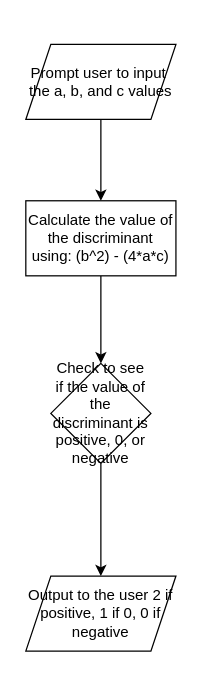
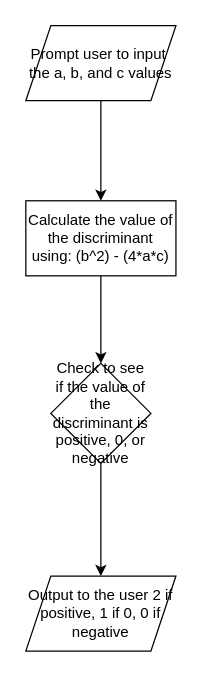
node "Prompt user to input the a, b, and c values": moved (101, 82) -> (101, 63)
